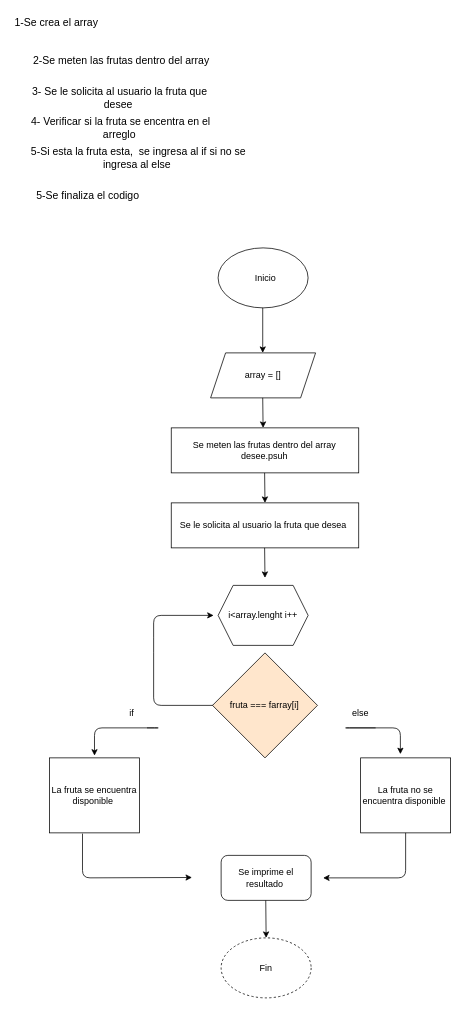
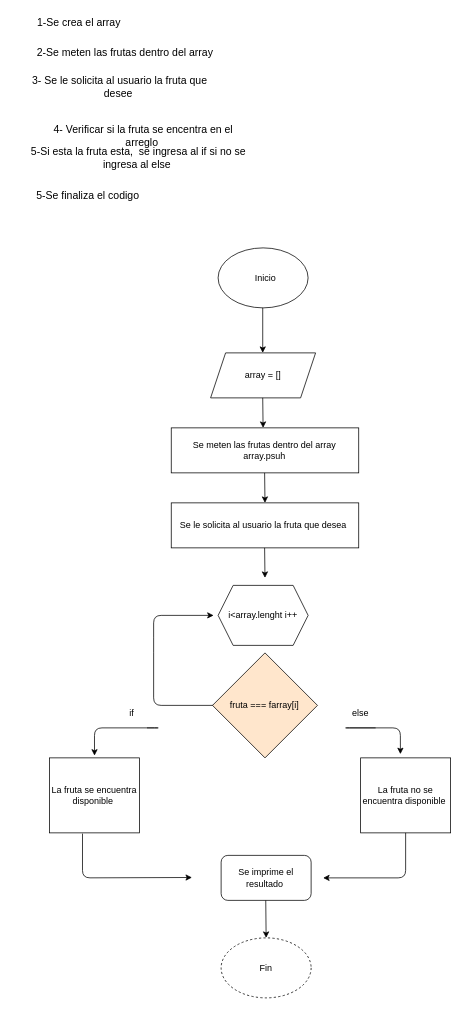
node "1-Se crea el array": moved (58, 23) -> (80, 23)
node "2-Se meten las frutas dentro del array": moved (123, 60) -> (127, 53)
node "3- Se le solicita al usuario la fruta que desee": moved (119, 98) -> (119, 87)
node "4- Verificar si la fruta se encentra en el arreglo": moved (120, 128) -> (143, 135)
node "Se meten las frutas dentro del array desee.psuh": label "Se meten las frutas dentro del array desee.psuh" -> "Se meten las frutas dentro del array array.psuh"
